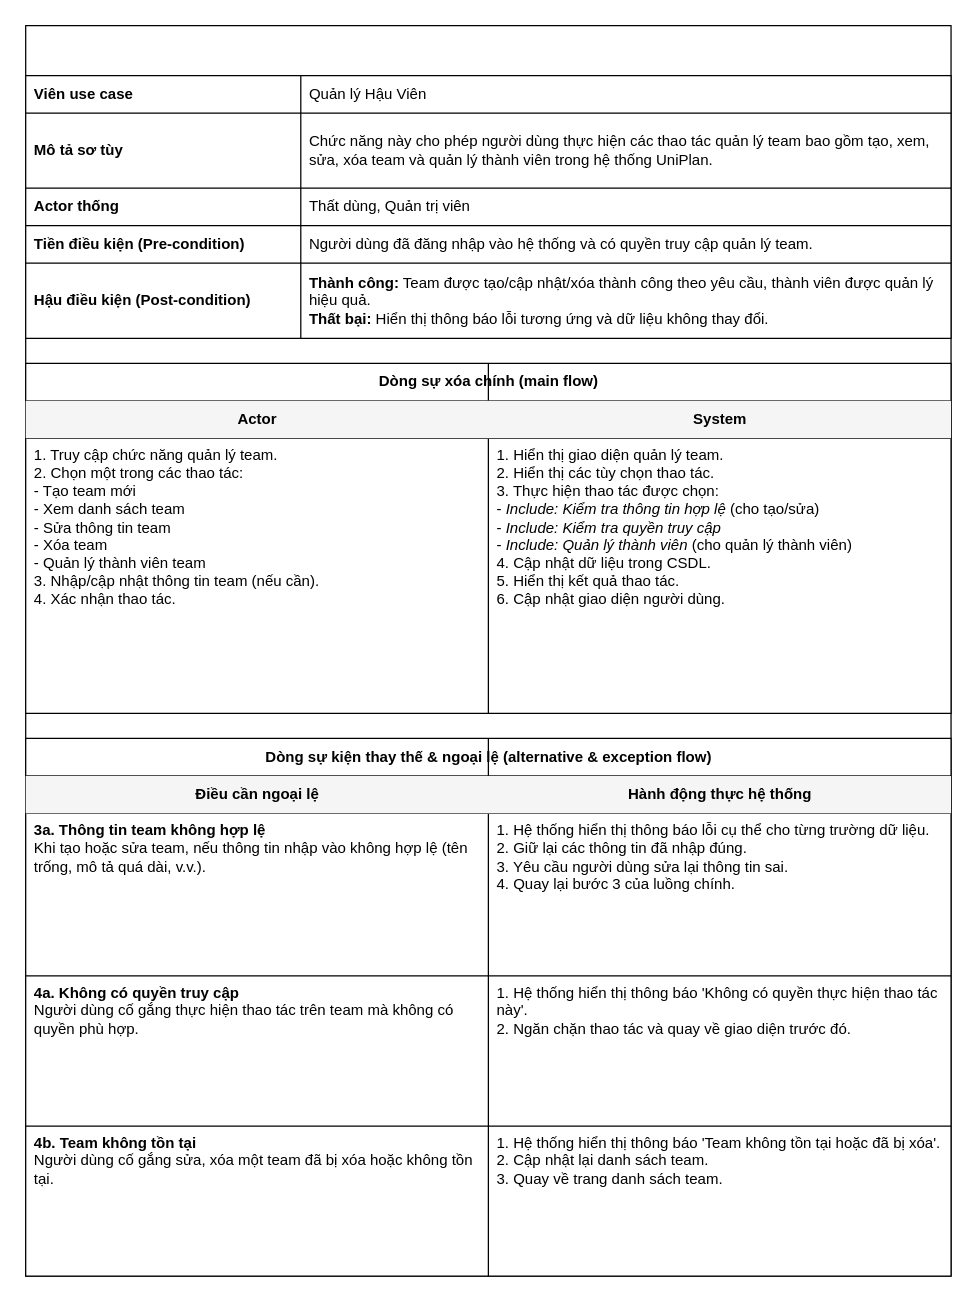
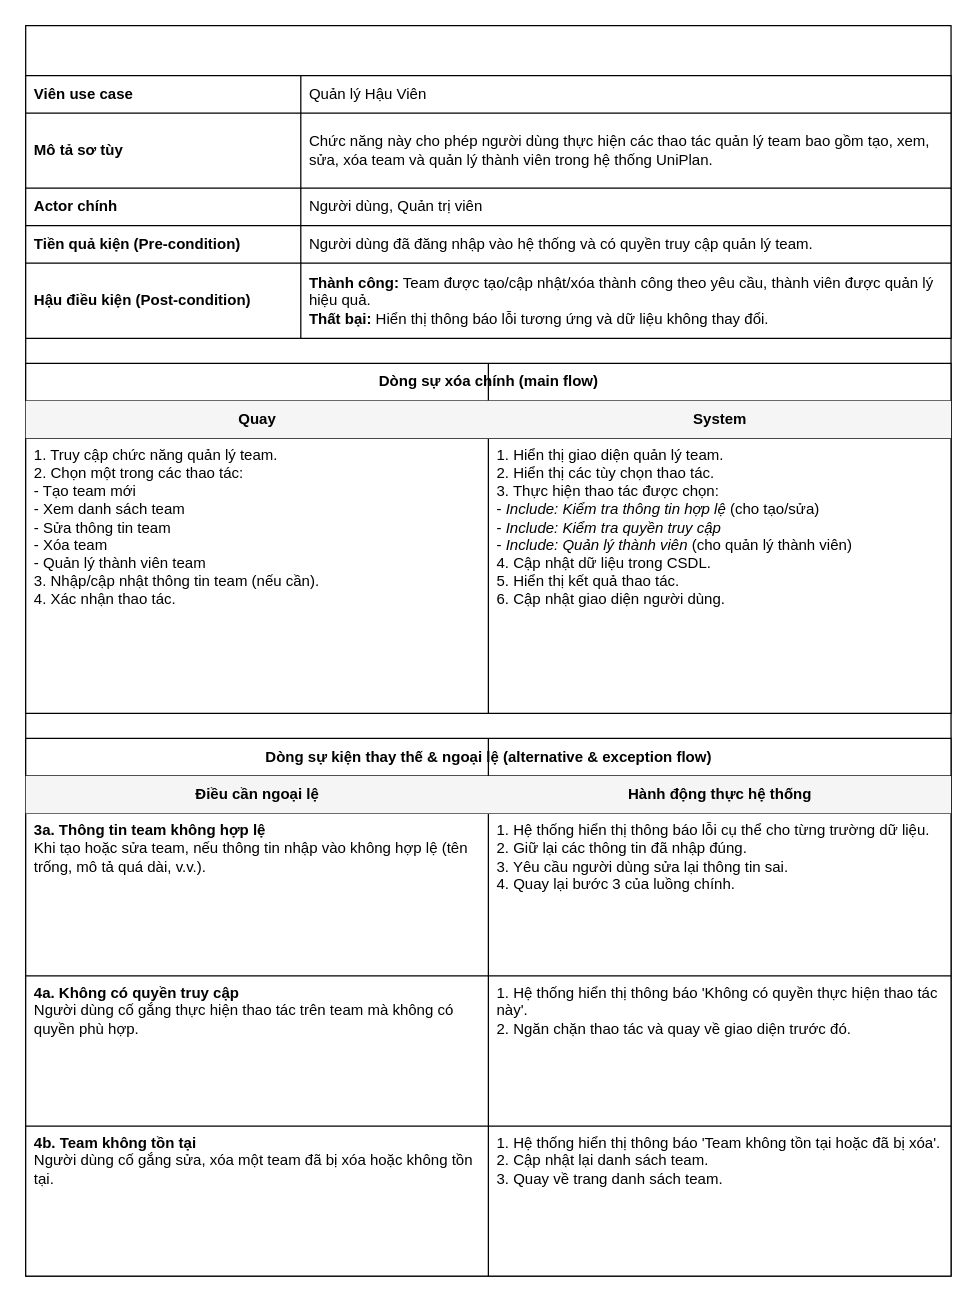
node "Actor thống": label "Actor thống" -> "Actor chính"
node "Thất dùng, Quản trị viên": label "Thất dùng, Quản trị viên" -> "Người dùng, Quản trị viên"
node "Tiền điều kiện (Pre-condition)": label "Tiền điều kiện (Pre-condition)" -> "Tiền quả kiện (Pre-condition)"
node "Actor": label "Actor" -> "Quay"
